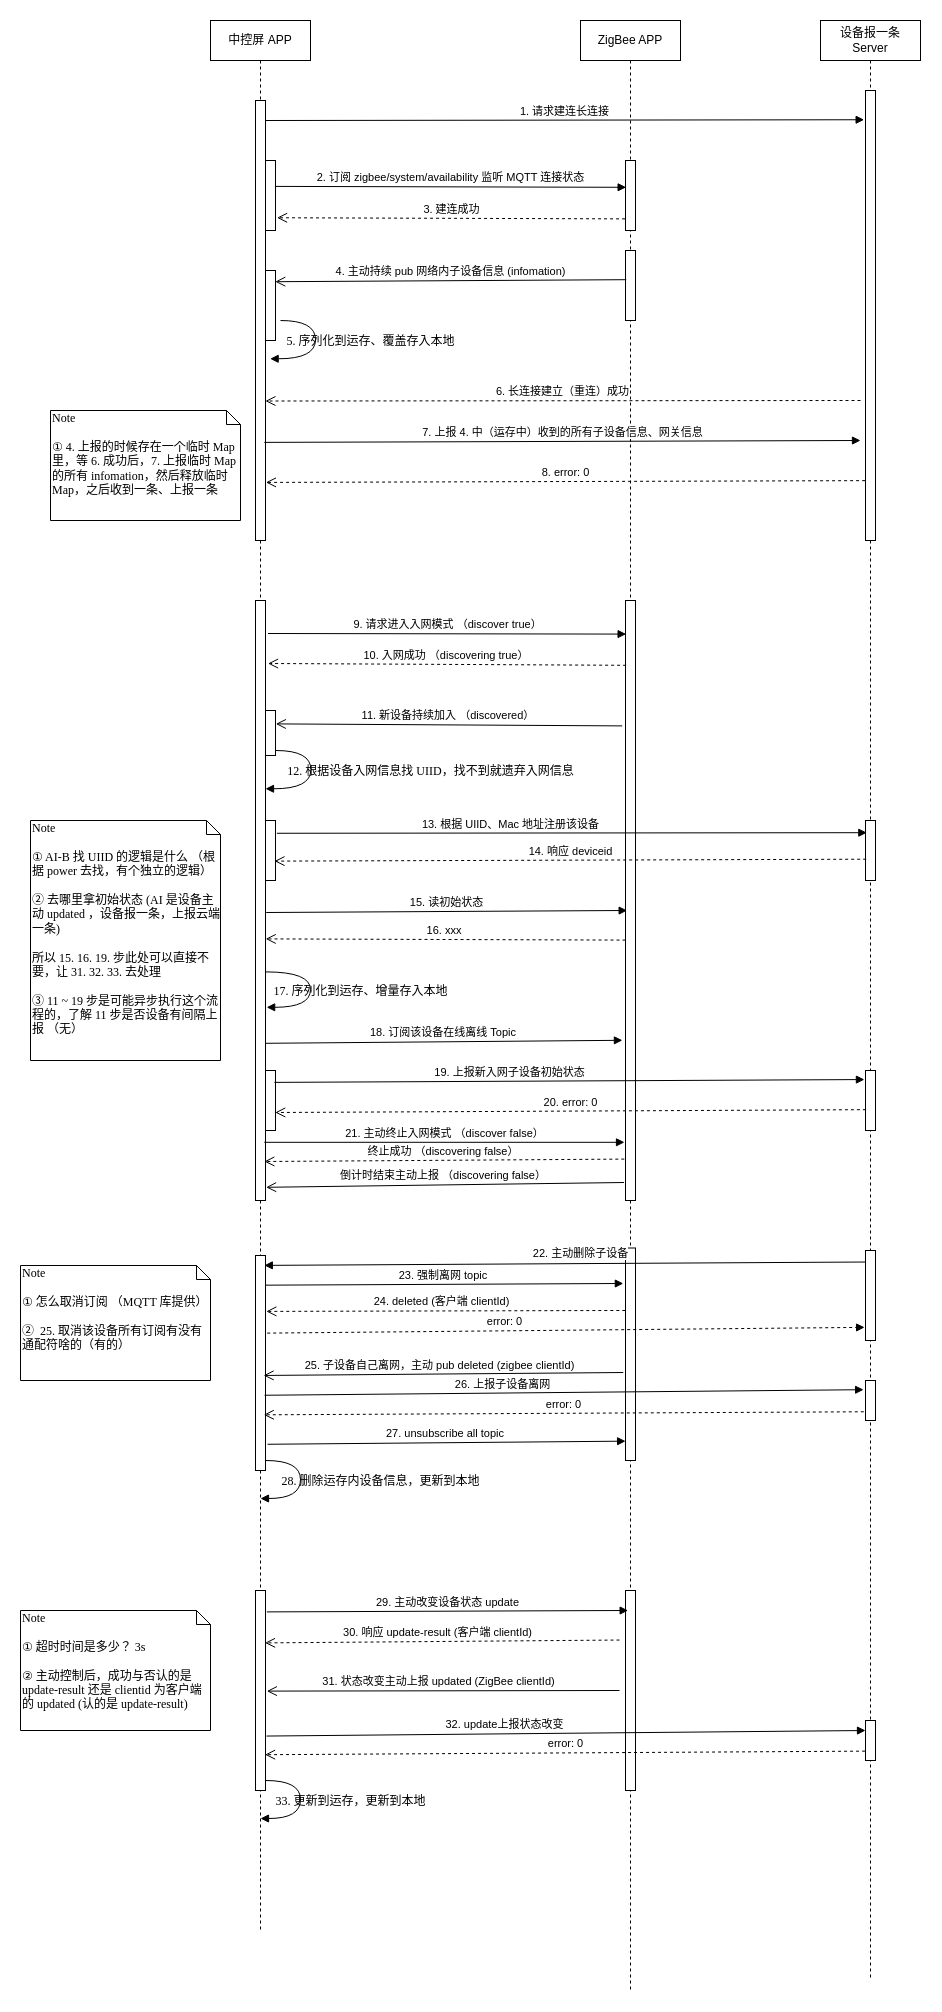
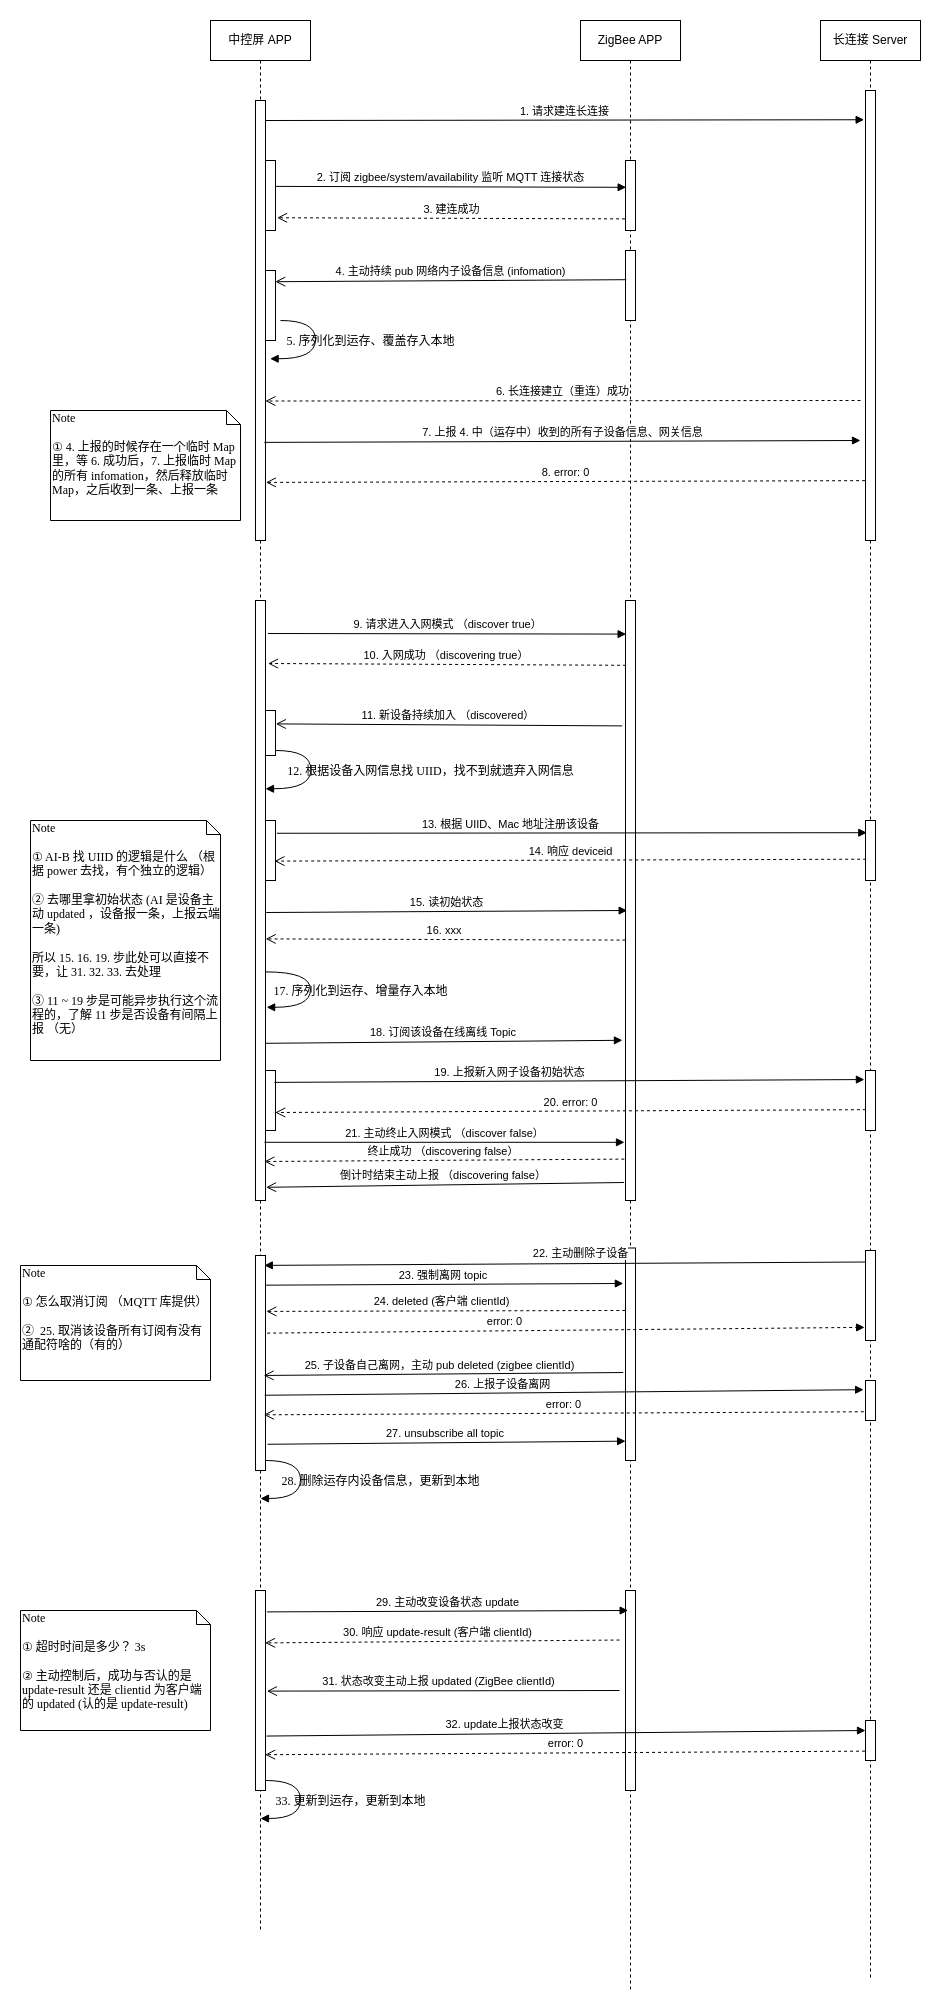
node "设备报一条 Server": label "设备报一条 Server" -> "长连接 Server"
